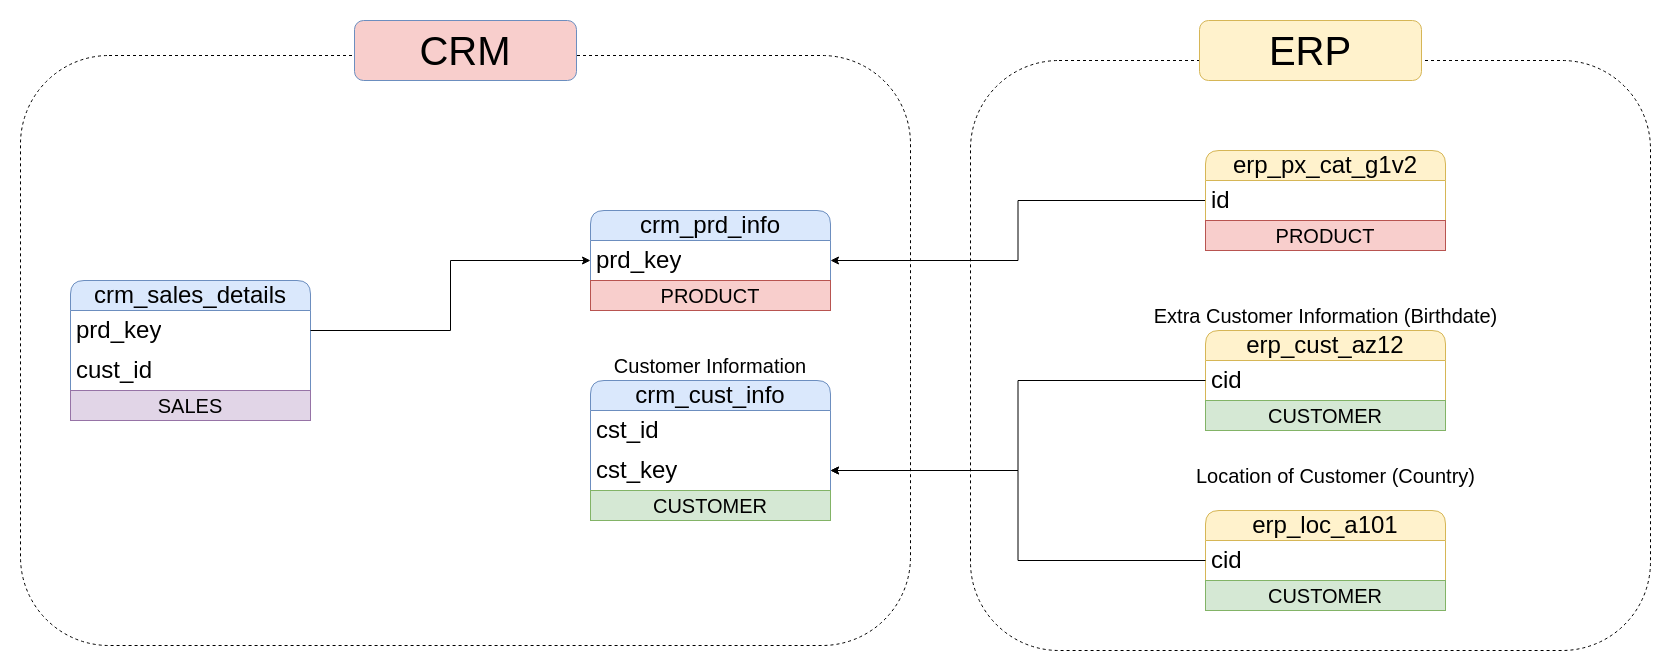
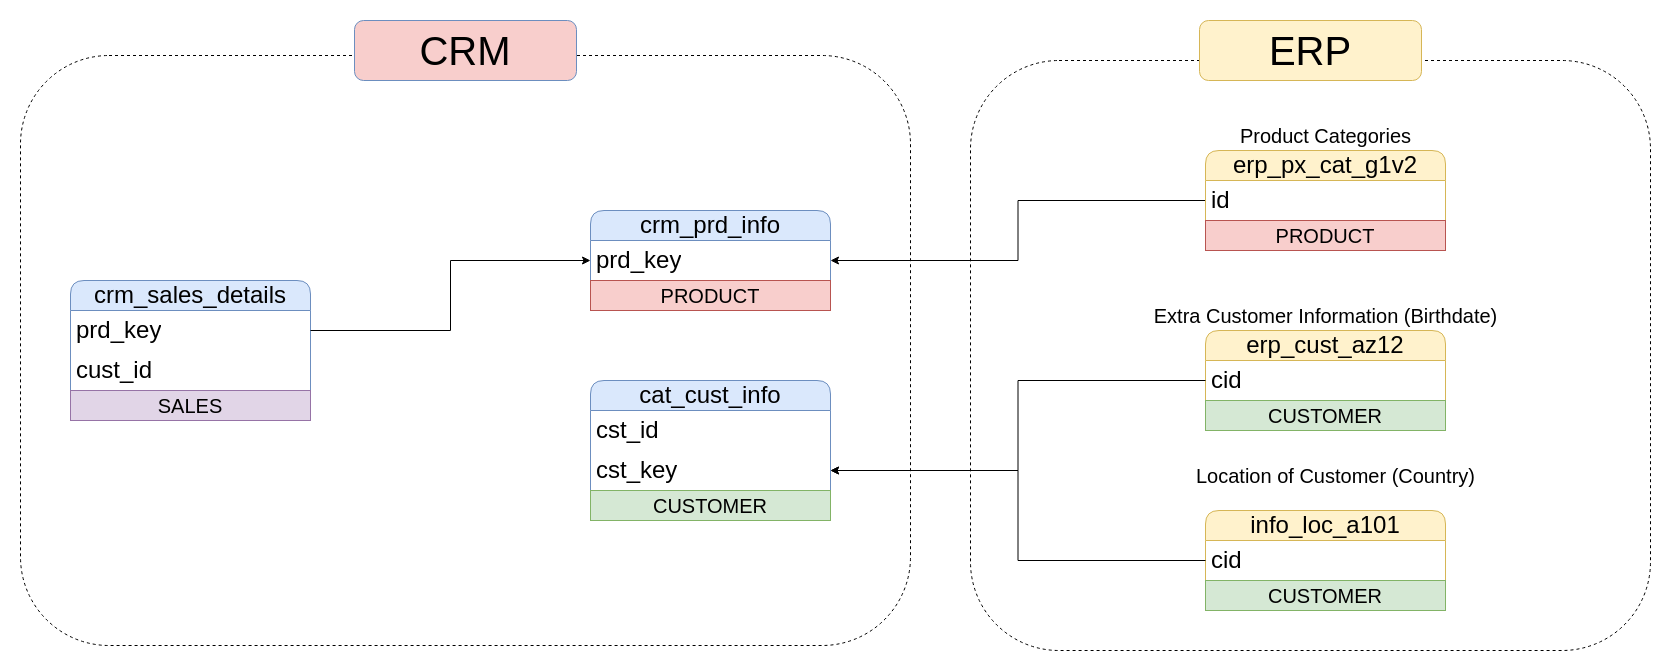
node "Product Categories": added
node "Customer Information": removed
node "crm_cust_info": label "crm_cust_info" -> "cat_cust_info"
node "erp_loc_a101": label "erp_loc_a101" -> "info_loc_a101"
